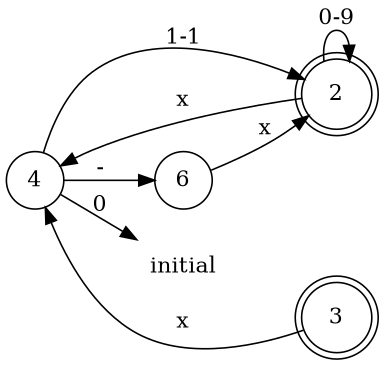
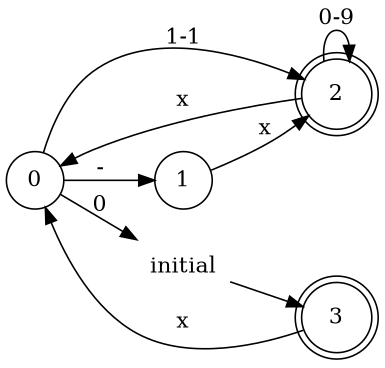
node "4": label "4" -> "0"
node "6": label "6" -> "1"
edge "initial" -> "3": added
